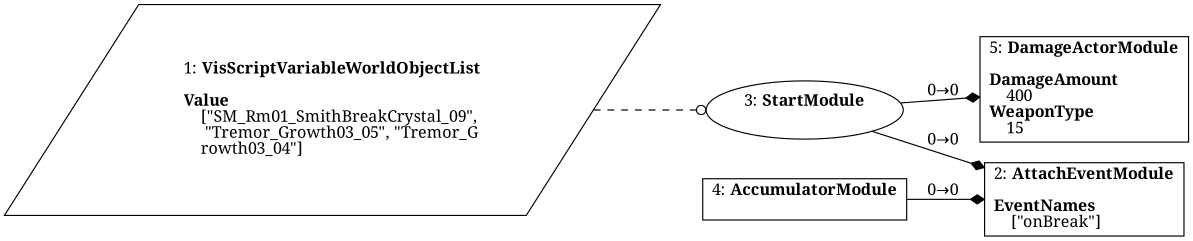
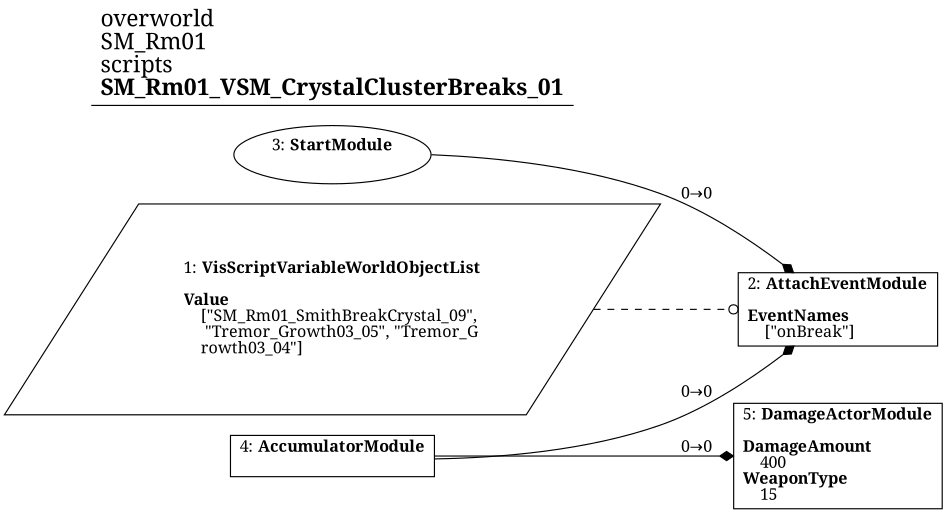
node "overworld": added
edge "3:" -> "5:": now "4:" -> "5:"
edge "1:" -> "3:": now "1:" -> "2:"
